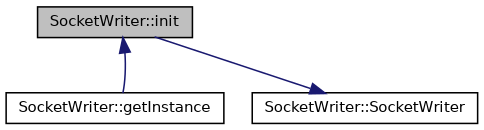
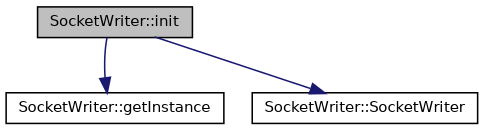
edge "SocketWriter::getInstance" -> "SocketWriter::init": reversed
